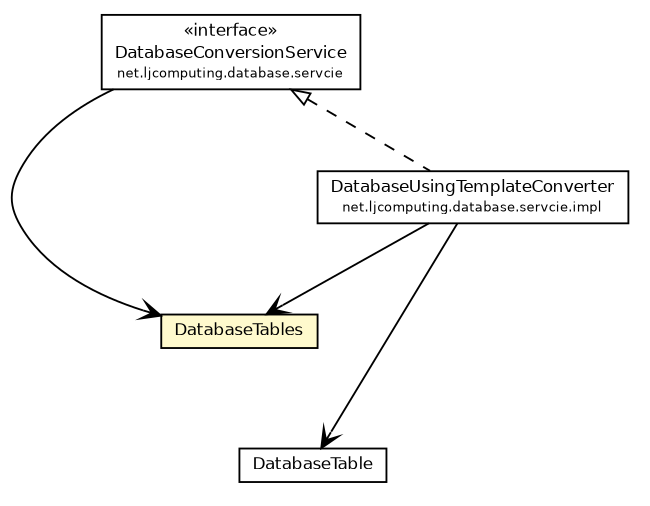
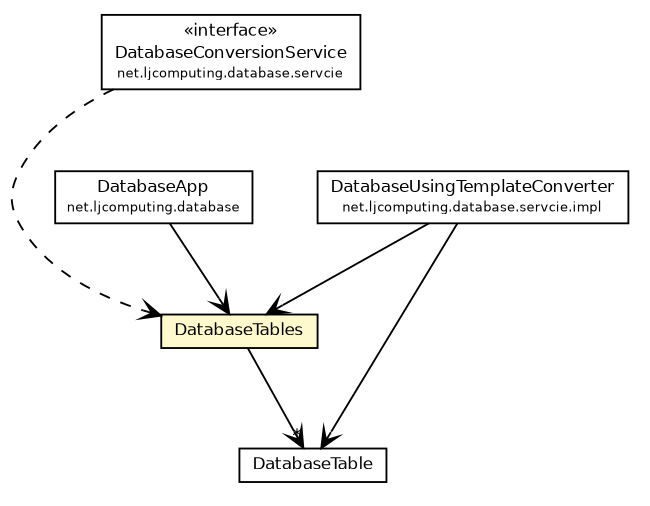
edge "DatabaseUsingTemplateConverter" -> "DatabaseConversionService": removed
node "DatabaseApp": added
edge "DatabaseConversionService" -> "DatabaseTables": style solid -> dashed
edge "DatabaseTables" -> "DatabaseTable": added
